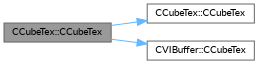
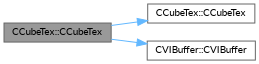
node "CVIBuffer::CCubeTex": label "CVIBuffer::CCubeTex" -> "CVIBuffer::CVIBuffer"
